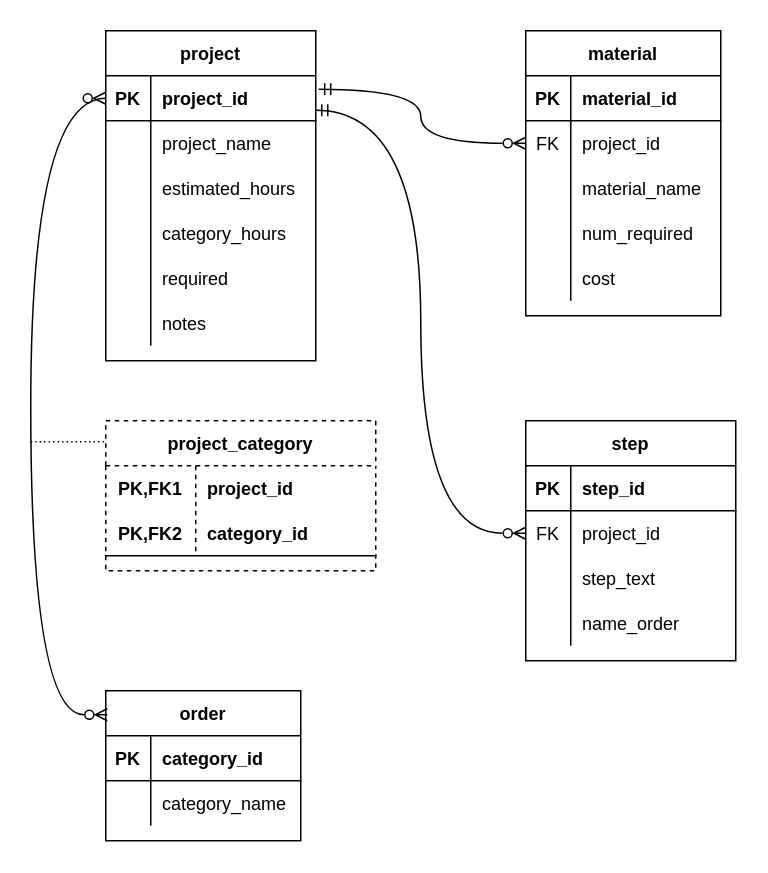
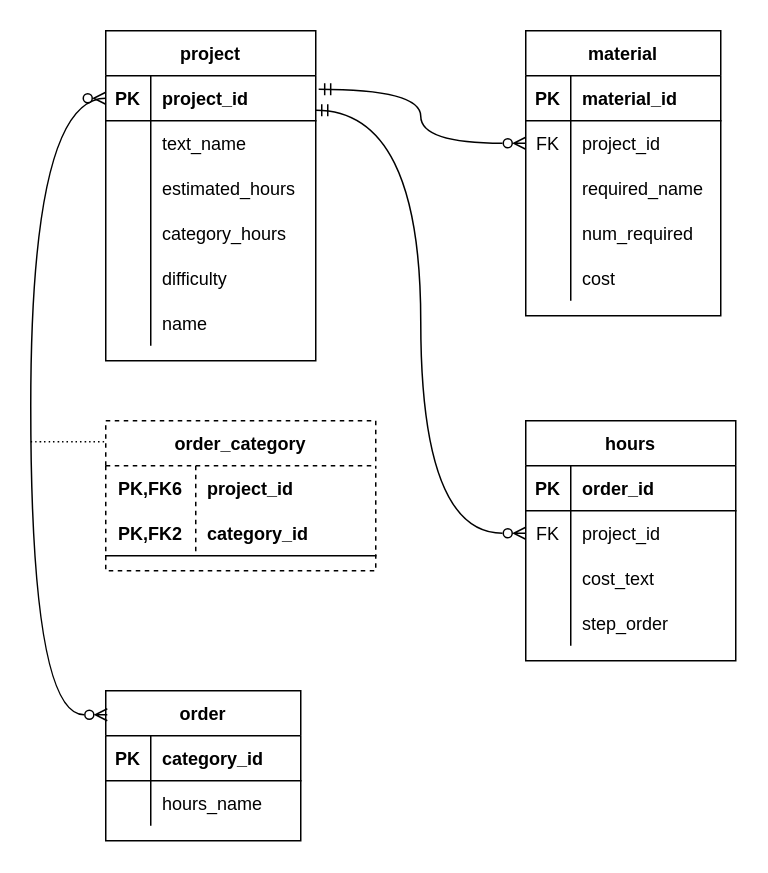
node "project_name": label "project_name" -> "text_name"
node "material_name": label "material_name" -> "required_name"
node "required": label "required" -> "difficulty"
node "notes": label "notes" -> "name"
node "project_category": label "project_category" -> "order_category"
node "step": label "step" -> "hours"
node "PK,FK1": label "PK,FK1" -> "PK,FK6"
node "step_id": label "step_id" -> "order_id"
node "step_text": label "step_text" -> "cost_text"
node "name_order": label "name_order" -> "step_order"
node "category_name": label "category_name" -> "hours_name"
